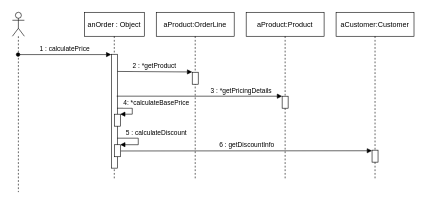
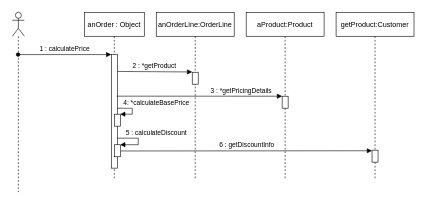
node "aProduct:OrderLine": label "aProduct:OrderLine" -> "anOrderLine:OrderLine"
node "aCustomer:Customer": label "aCustomer:Customer" -> "getProduct:Customer"
